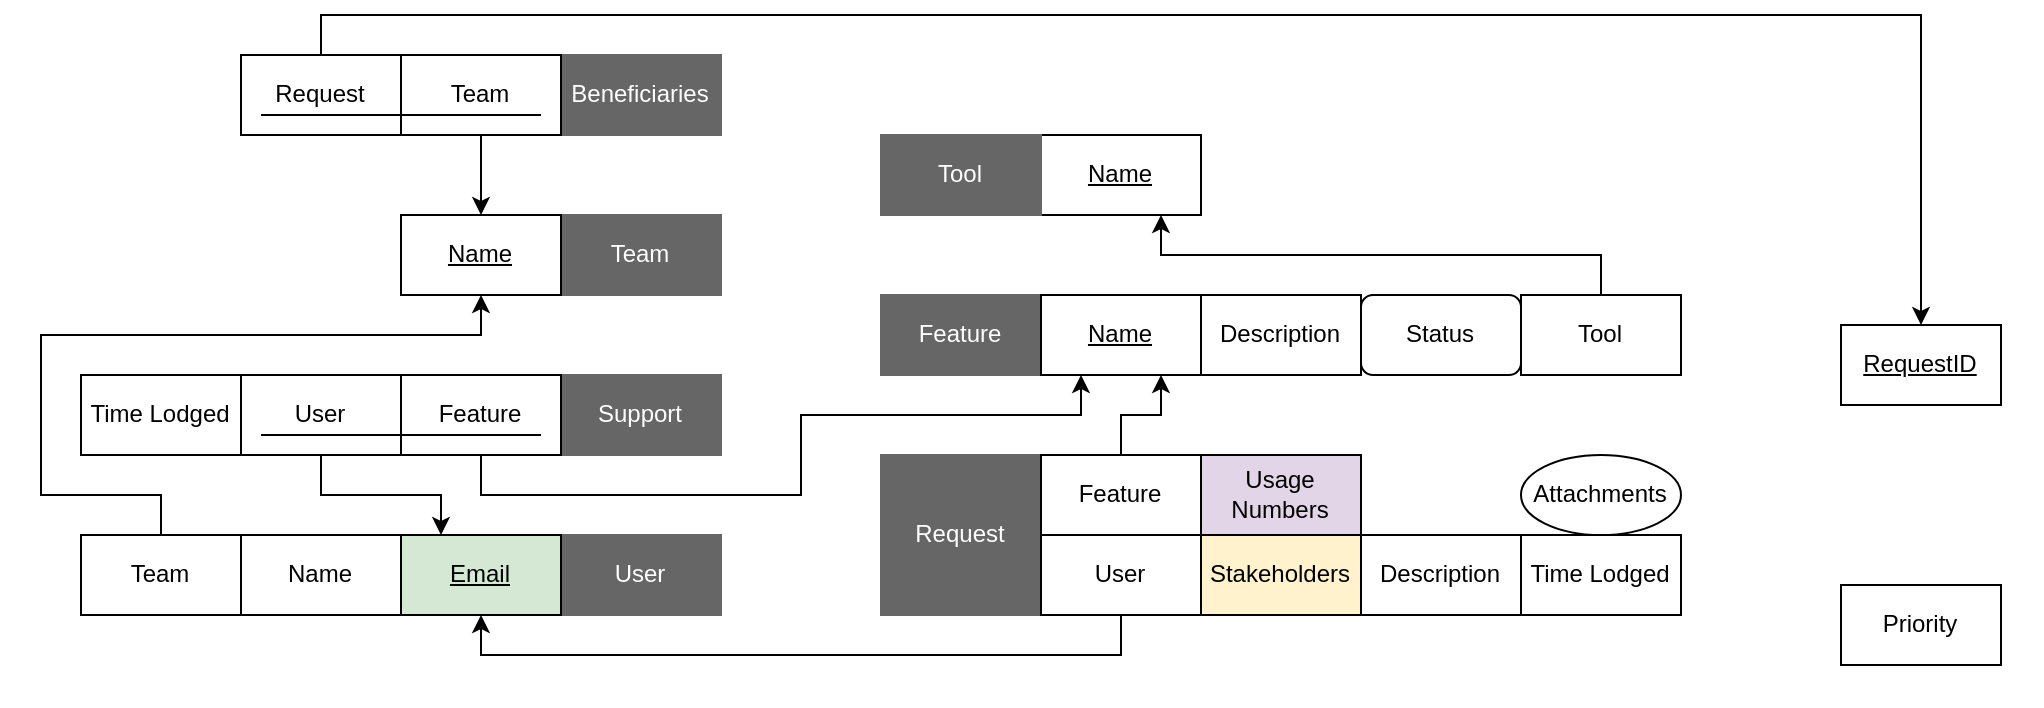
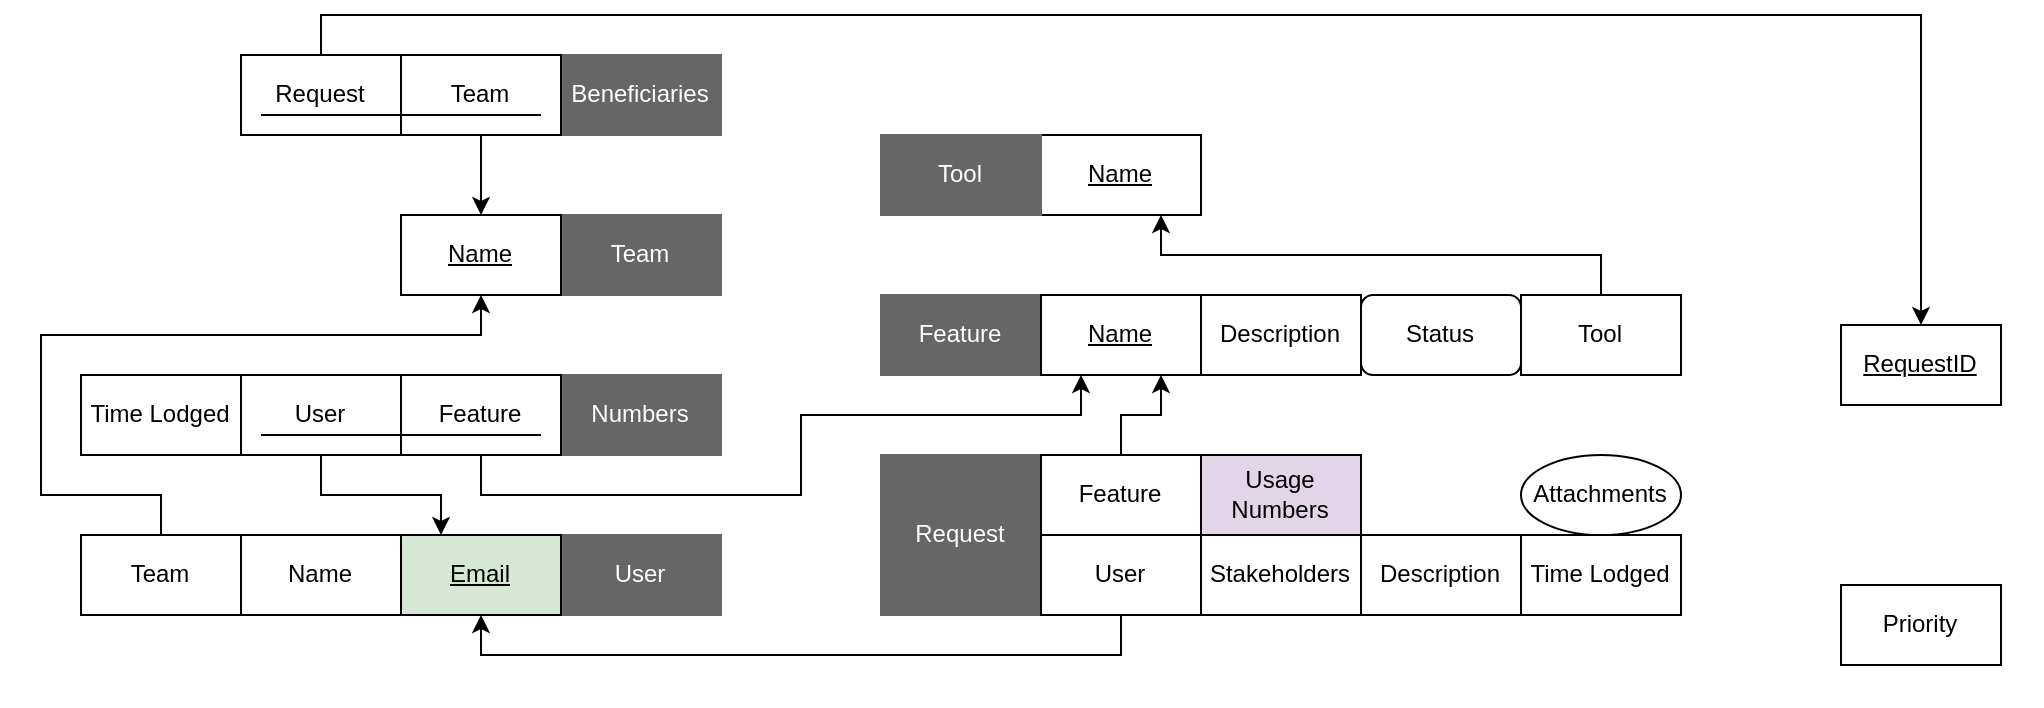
node "Support": label "Support" -> "Numbers"
node "Stakeholders": fillcolor #fff2cc -> #ffffff
